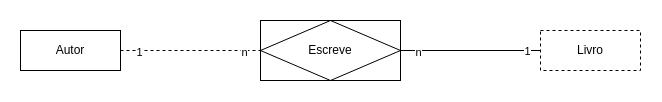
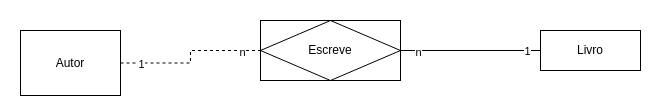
node "Autor": size 100x40 -> 100x65
node "Livro": style dashed -> solid
